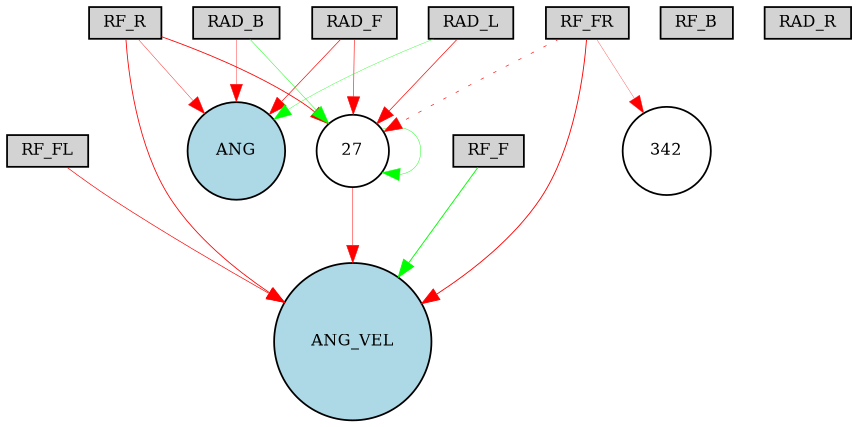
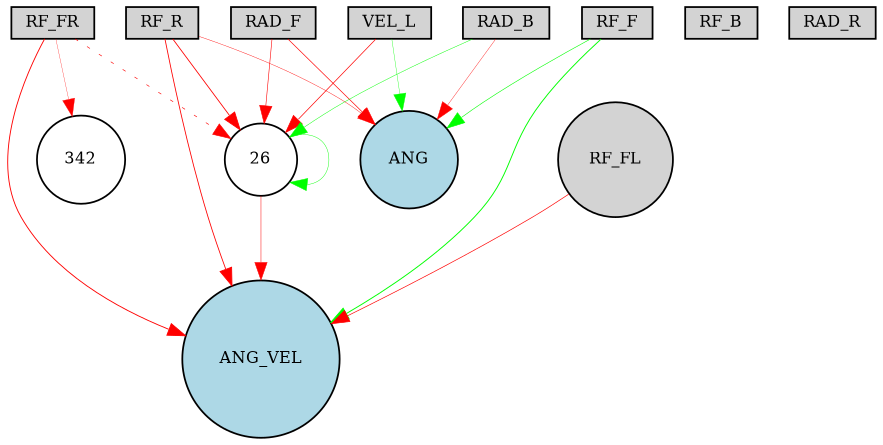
node "RAD_L": label "RAD_L" -> "VEL_L"
edge "RF_F" -> "ANG": added
node "RF_FL": shape box -> circle
node "27": label "27" -> "26"
